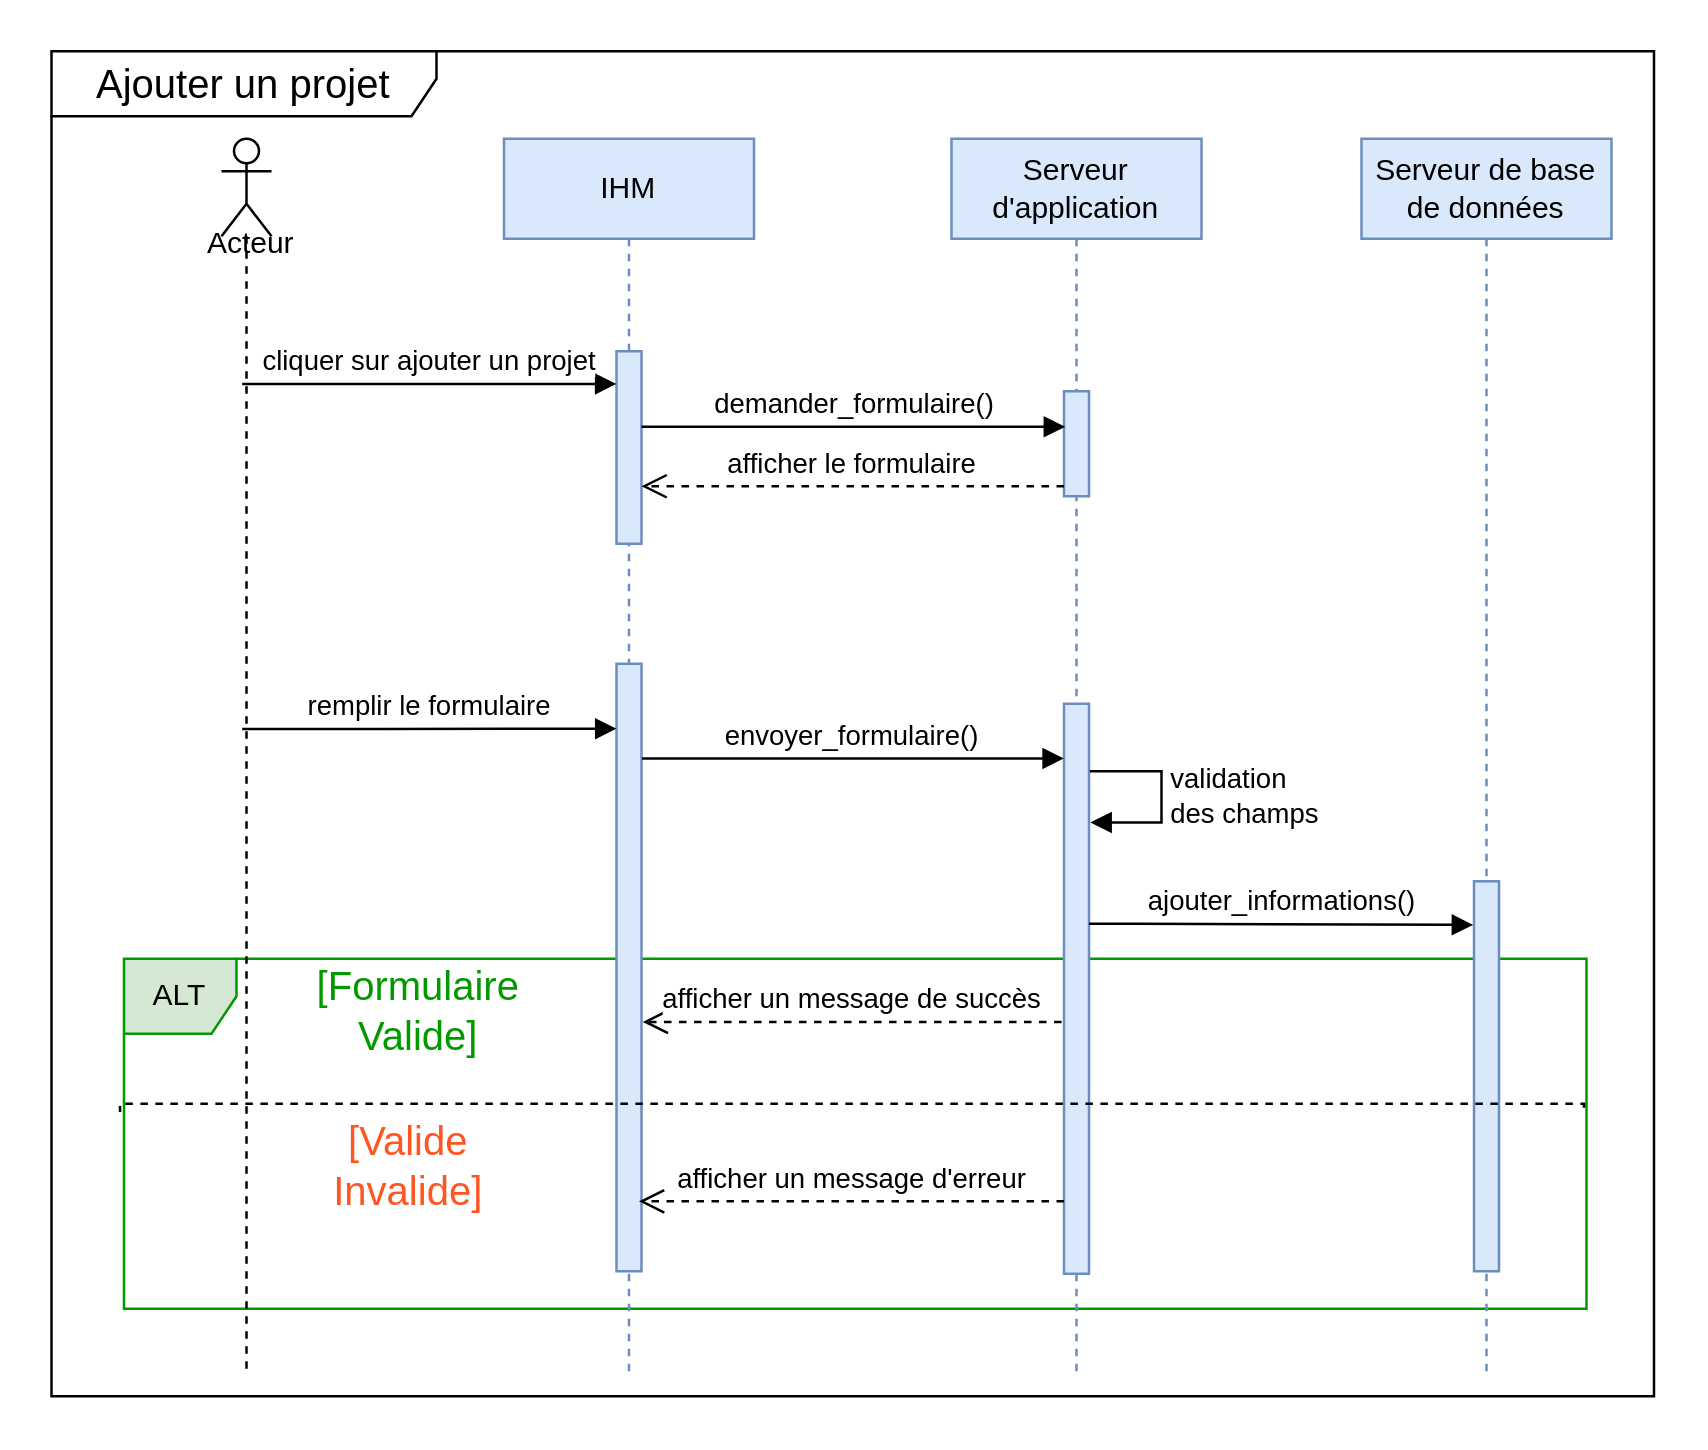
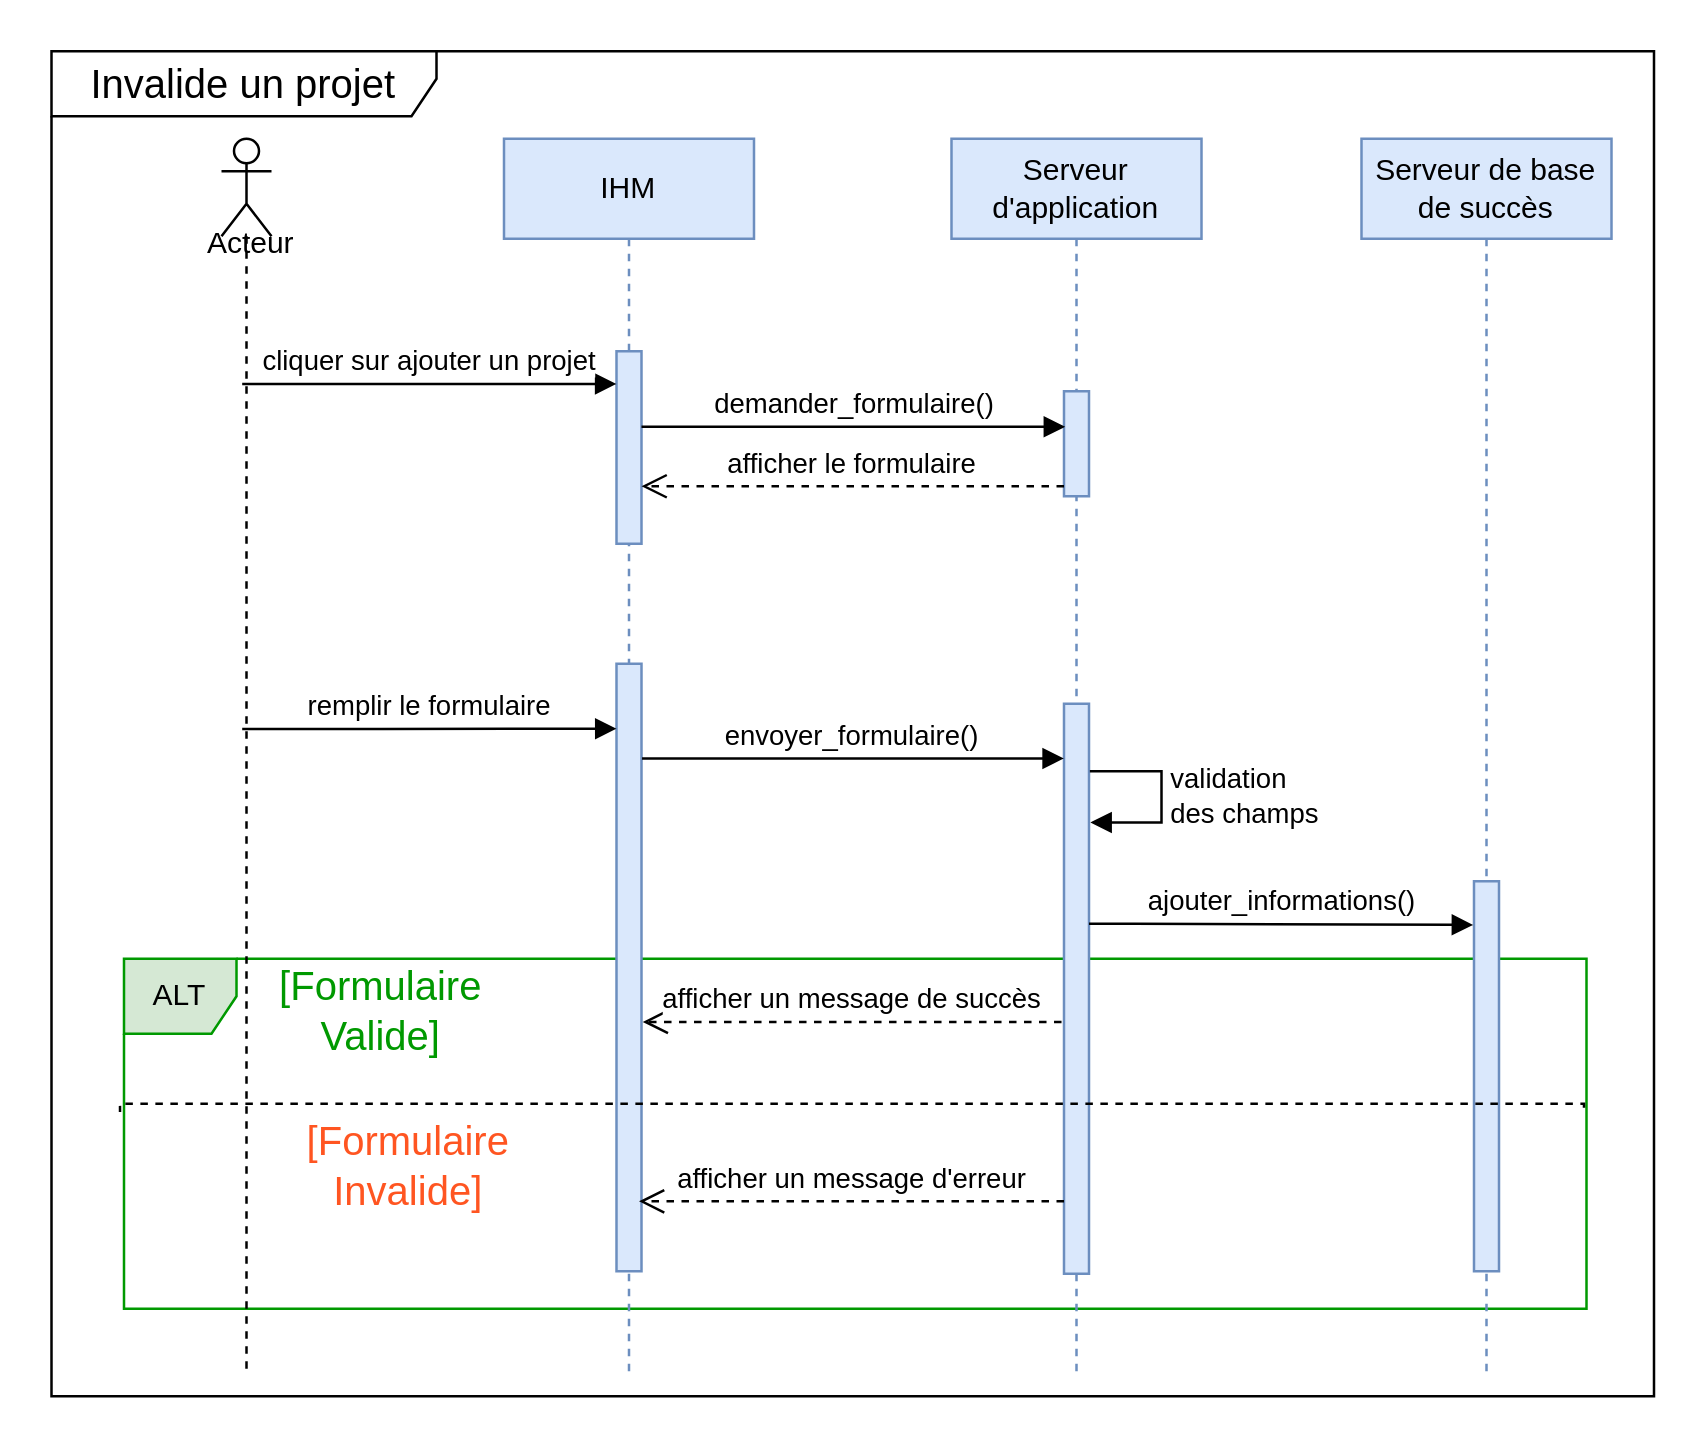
node "Ajouter un projet": label "Ajouter un projet" -> "Invalide un projet"
node "Serveur de base de données": label "Serveur de base de données" -> "Serveur de base de succès"
node "[Formulaire Valide]": moved (419, 1011) -> (381, 1011)
node "[Valide Invalide]": label "[Valide Invalide]" -> "[Formulaire Invalide]"
